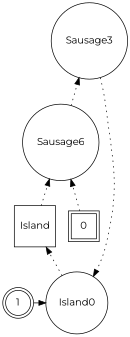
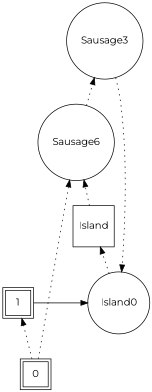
node "1": shape circle -> square
edge "0" -> "1": added
